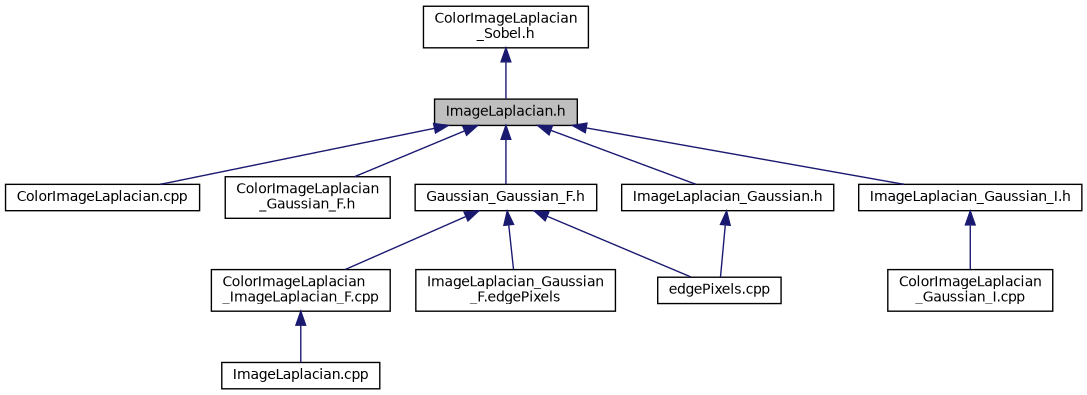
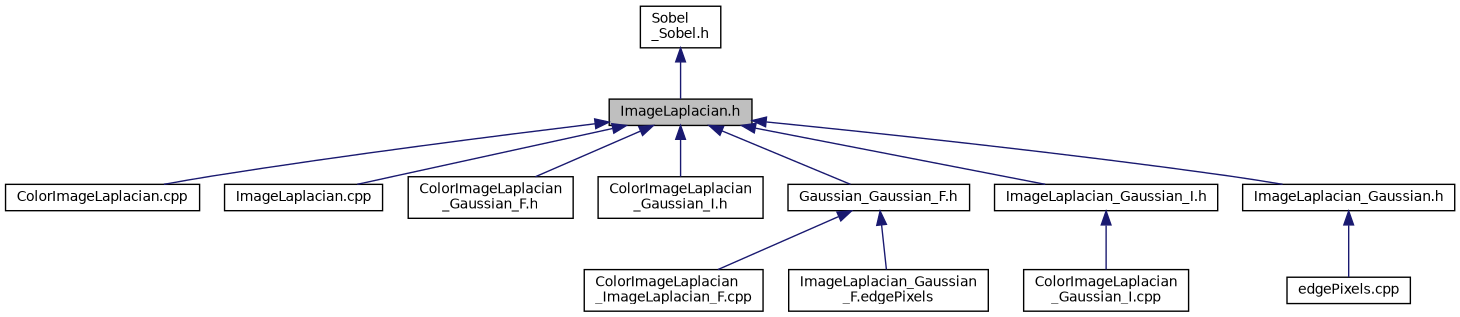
node "ColorImageLaplacian _Sobel.h": label "ColorImageLaplacian _Sobel.h" -> "Sobel _Sobel.h"
node "ColorImageLaplacian _Gaussian_I.h": added
edge "edgePixels.cpp" -> "Gaussian_Gaussian_F.h": removed
edge "ImageLaplacian.cpp" -> "ColorImageLaplacian _ImageLaplacian_F.cpp": now "ImageLaplacian.cpp" -> "ImageLaplacian.h"
